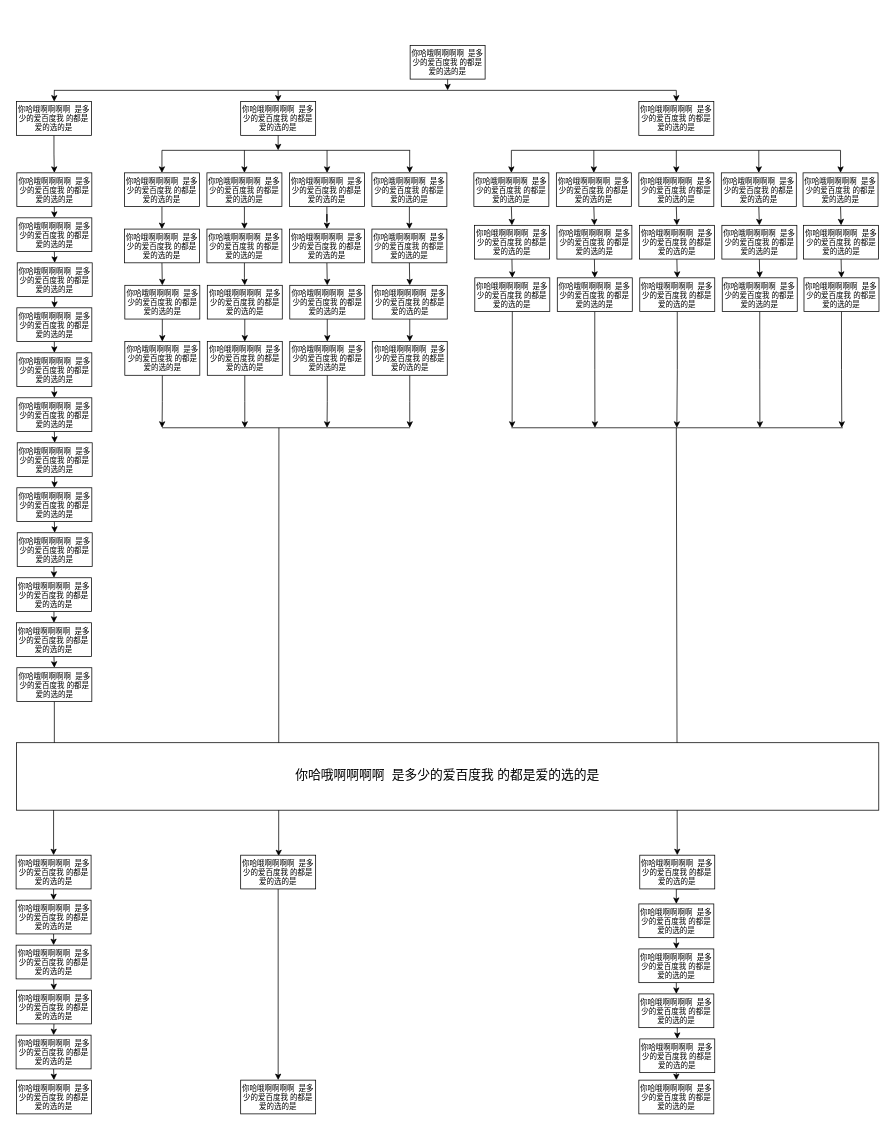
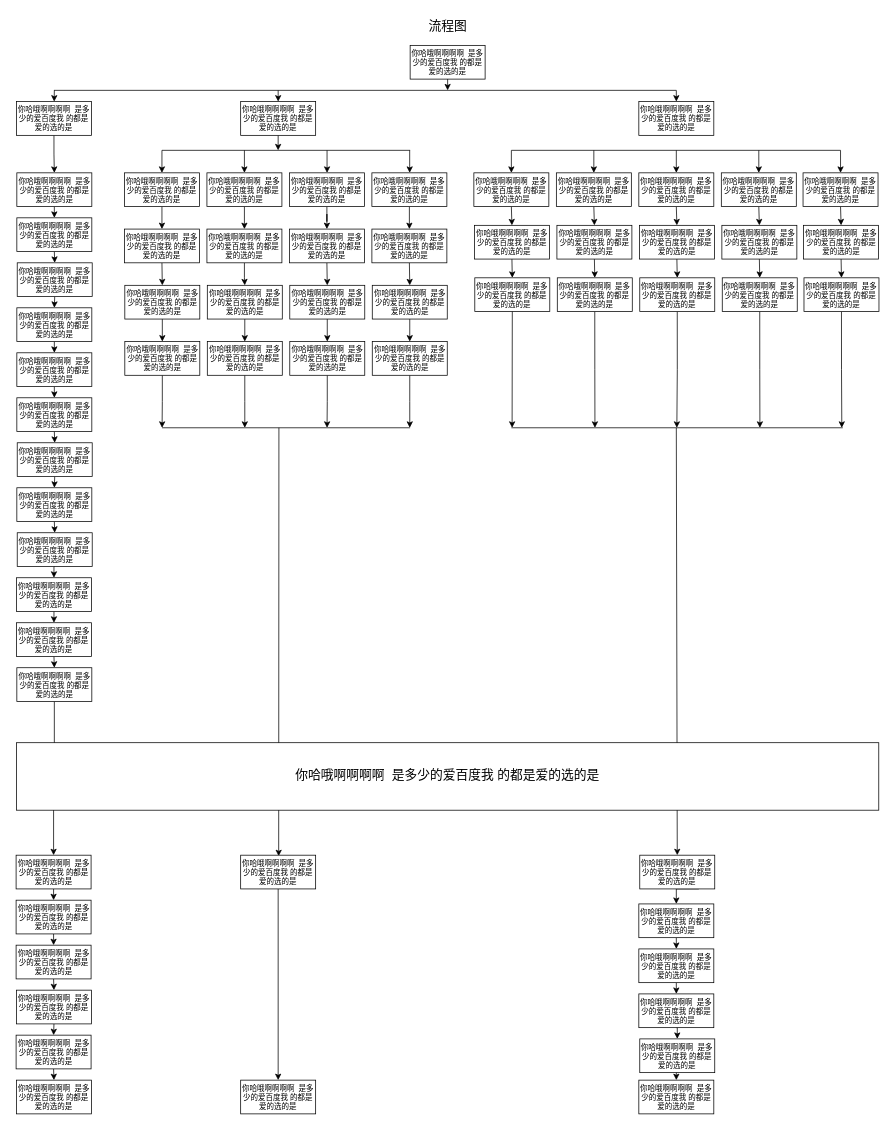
node "流程图": added
